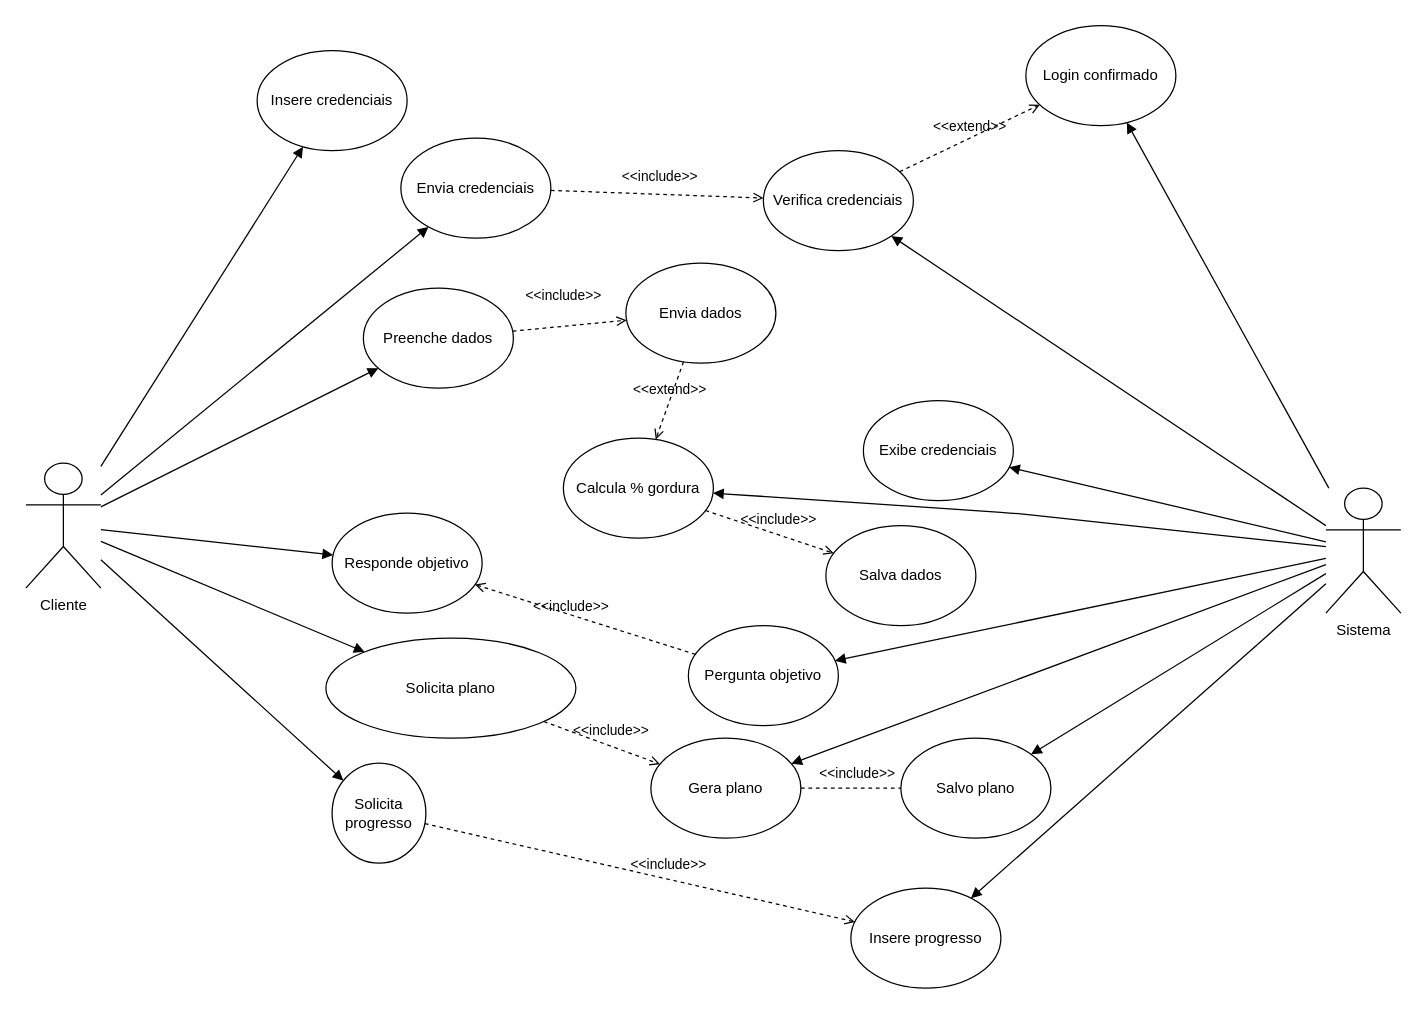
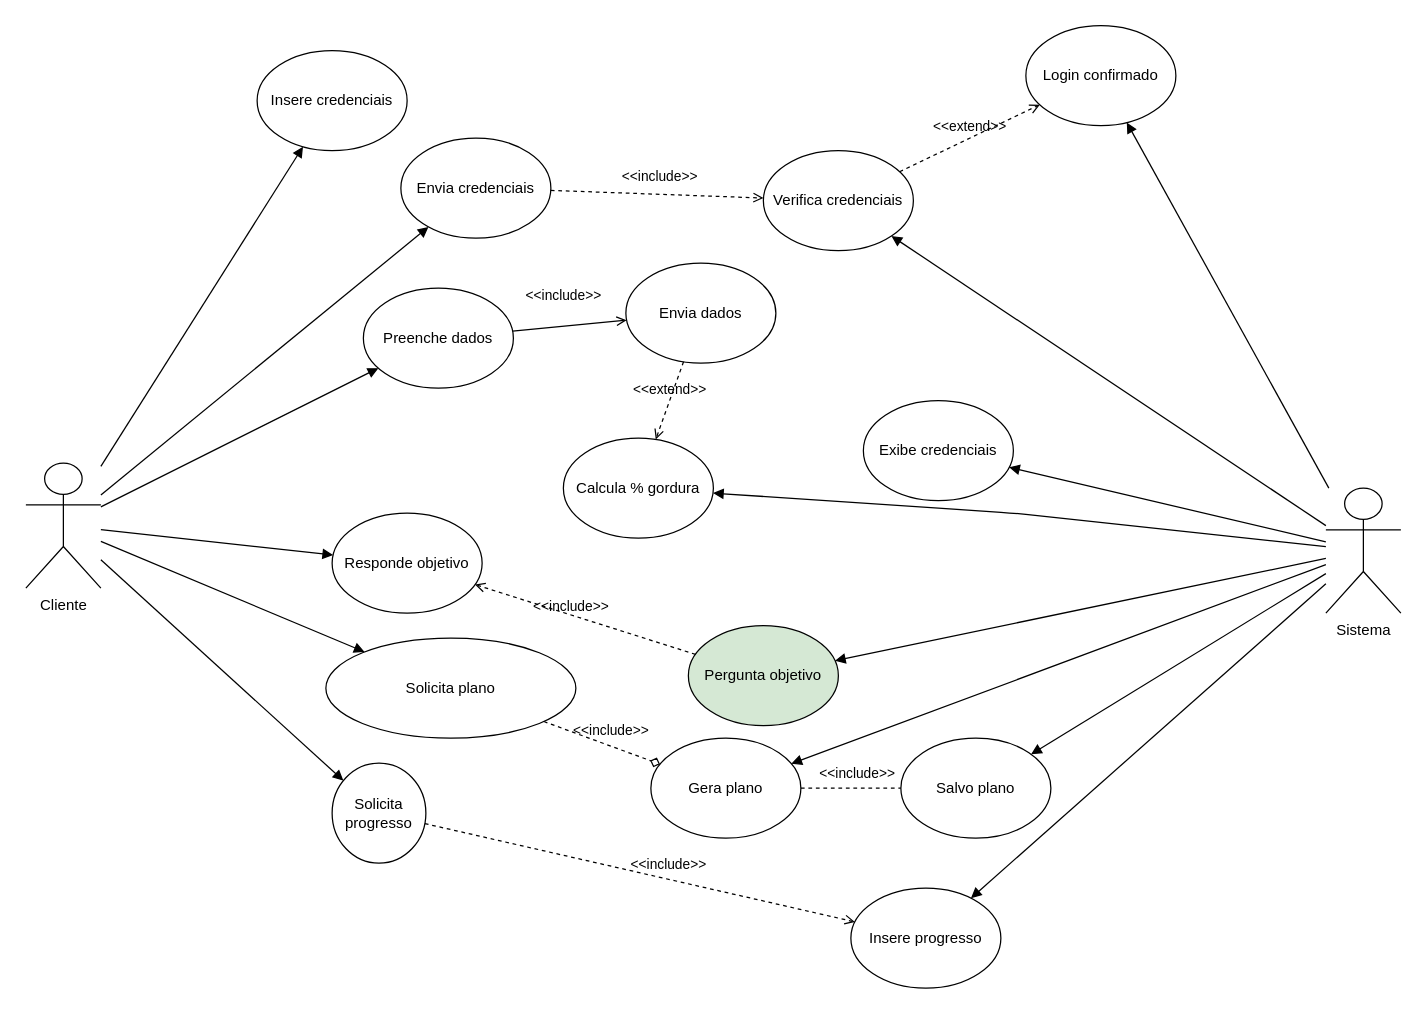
edge "Preenche dados" -> "Envia dados": style dashed -> solid
edge "Calcula % gordura" -> "Salva dados": removed, label "<<include>>"
node "Salva dados": removed
node "Pergunta objetivo": fillcolor #ffffff -> #d5e8d4
edge "Solicita plano" -> "Gera plano": arrowhead open -> diamond
